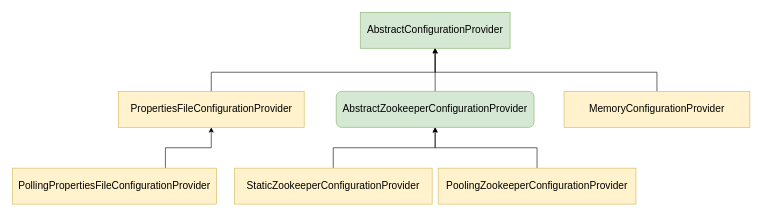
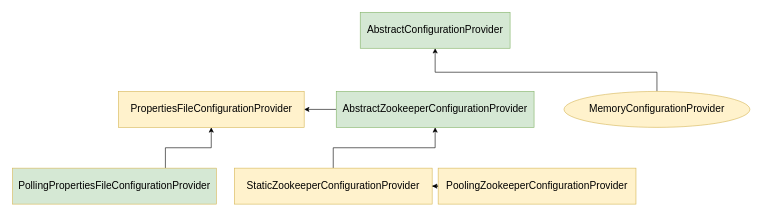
edge "PropertiesFileConfigurationProvider" -> "AbstractConfigurationProvider": removed
edge "AbstractZookeeperConfigurationProvider" -> "AbstractConfigurationProvider": now "AbstractZookeeperConfigurationProvider" -> "PropertiesFileConfigurationProvider"
node "AbstractZookeeperConfigurationProvider": shape rounded rectangle -> rectangle
node "MemoryConfigurationProvider": shape rectangle -> ellipse
edge "PoolingZookeeperConfigurationProvider" -> "AbstractZookeeperConfigurationProvider": now "PoolingZookeeperConfigurationProvider" -> "StaticZookeeperConfigurationProvider"
node "PollingPropertiesFileConfigurationProvider": fillcolor #fff2cc -> #d5e8d4
